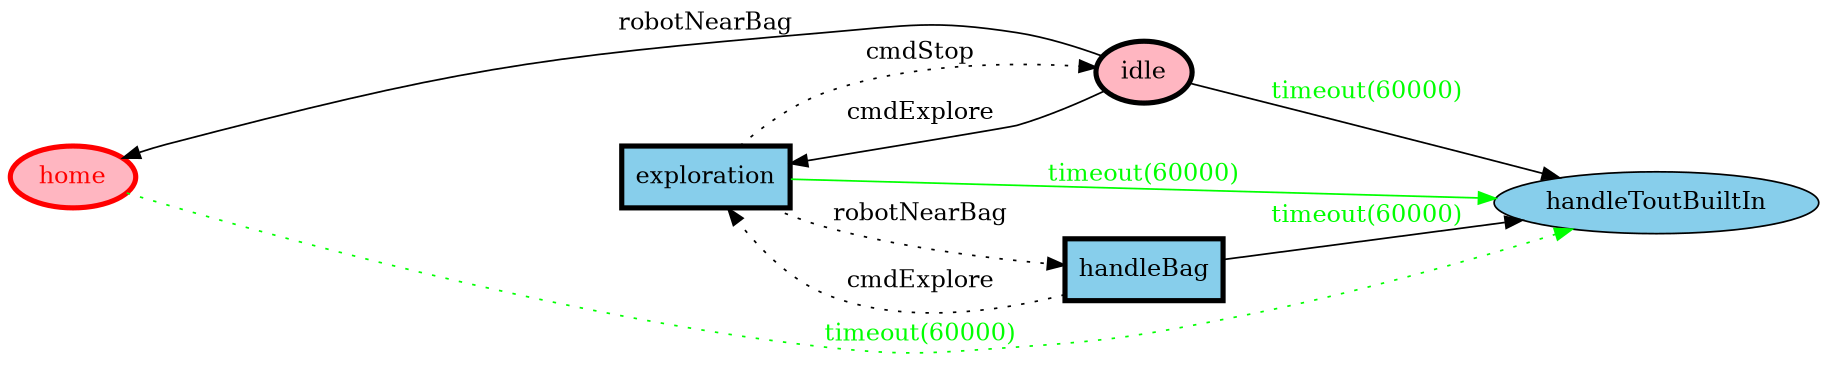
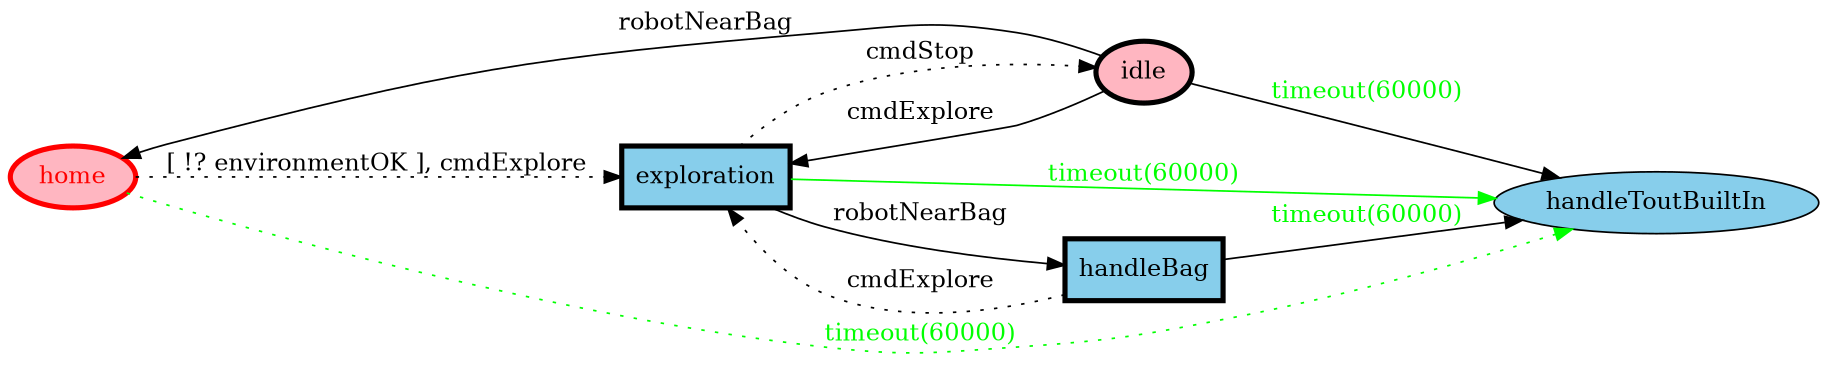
edge "home" -> "exploration": added, label "[ !? environmentOK ], cmdExplore"
edge "exploration" -> "handleBag": style dotted -> solid
